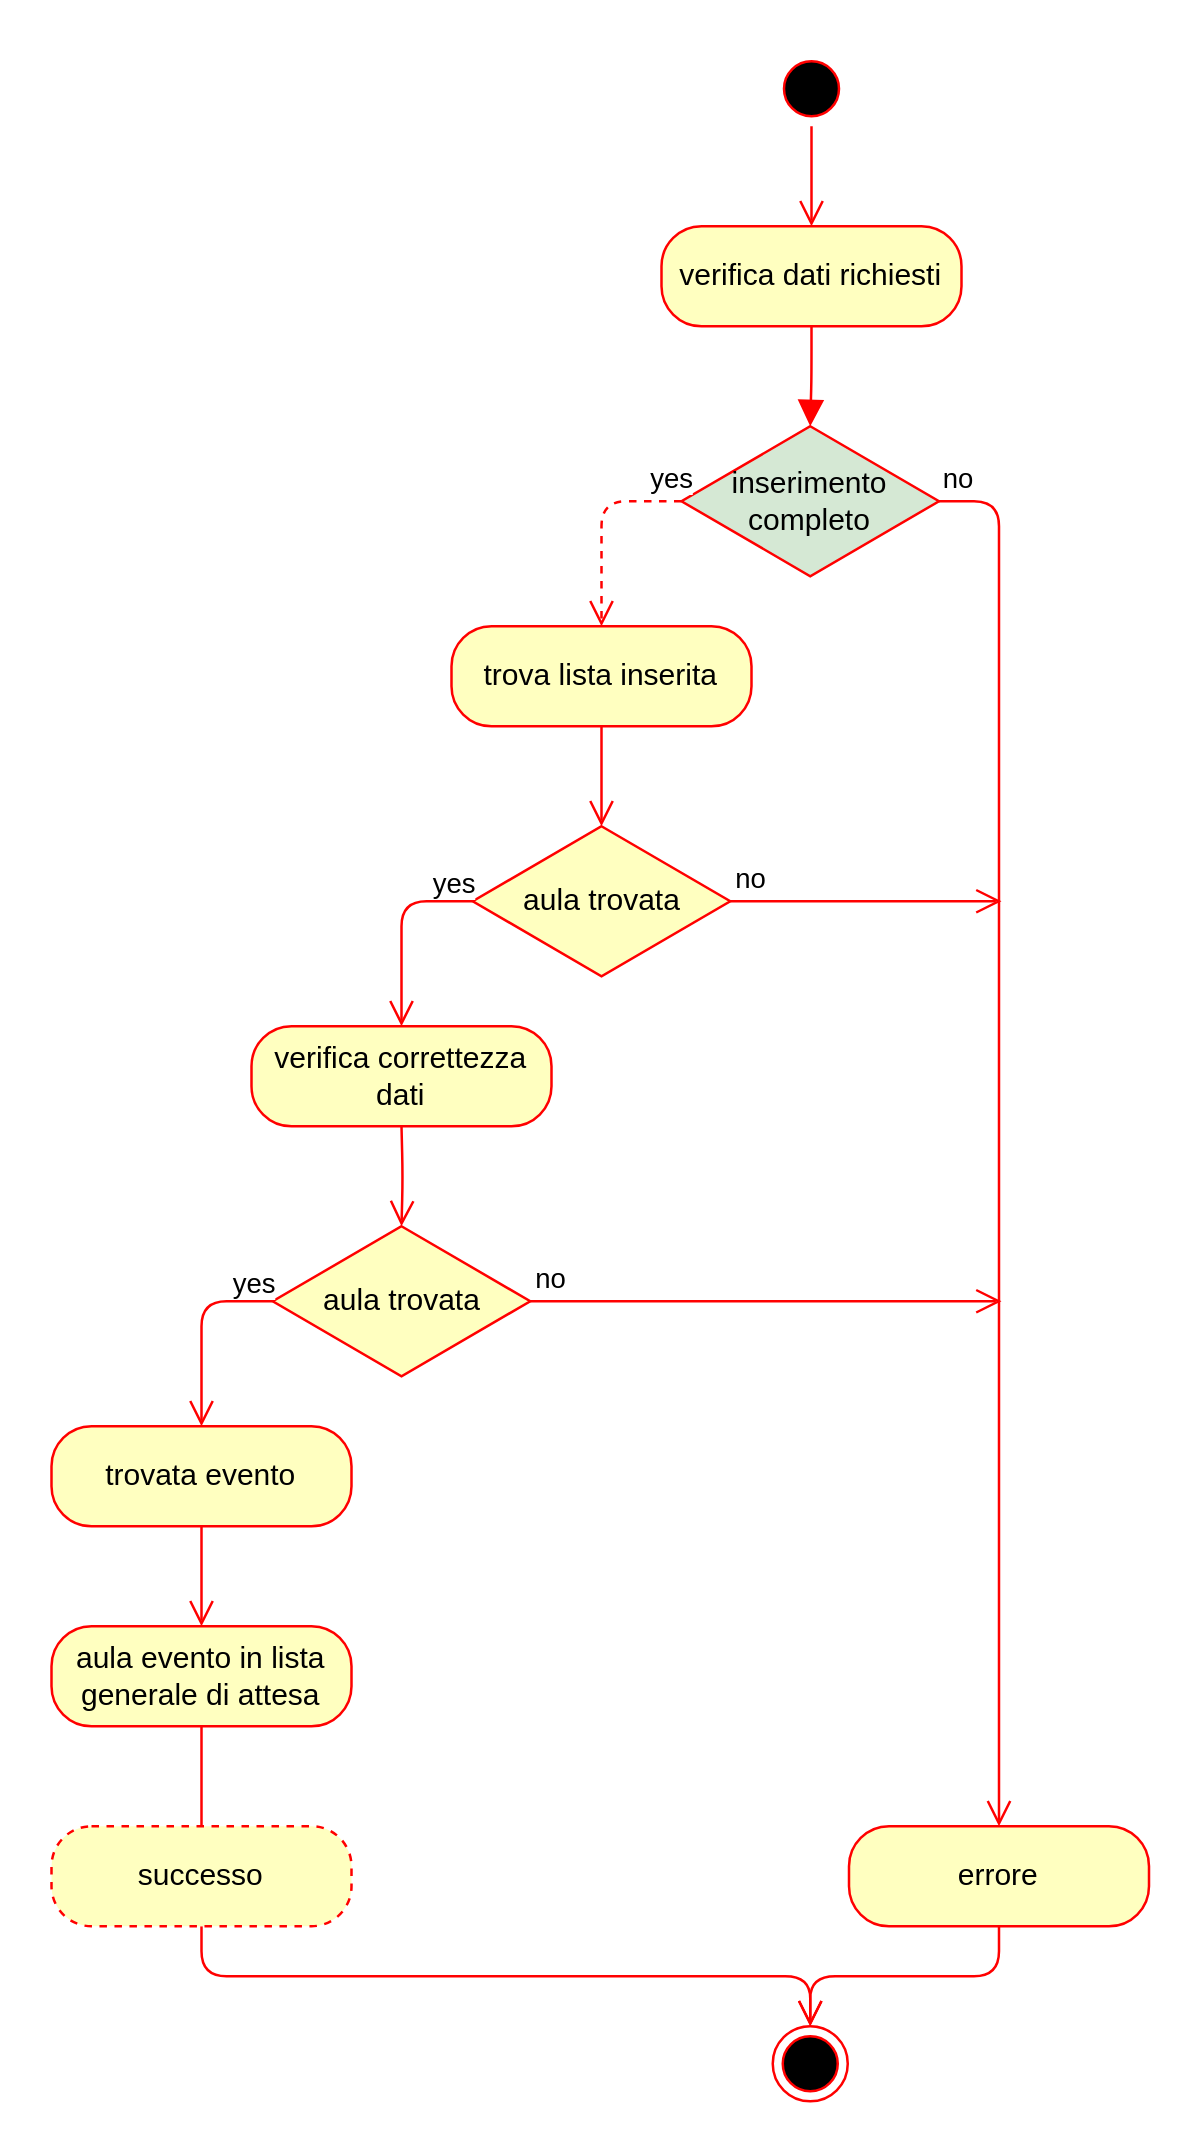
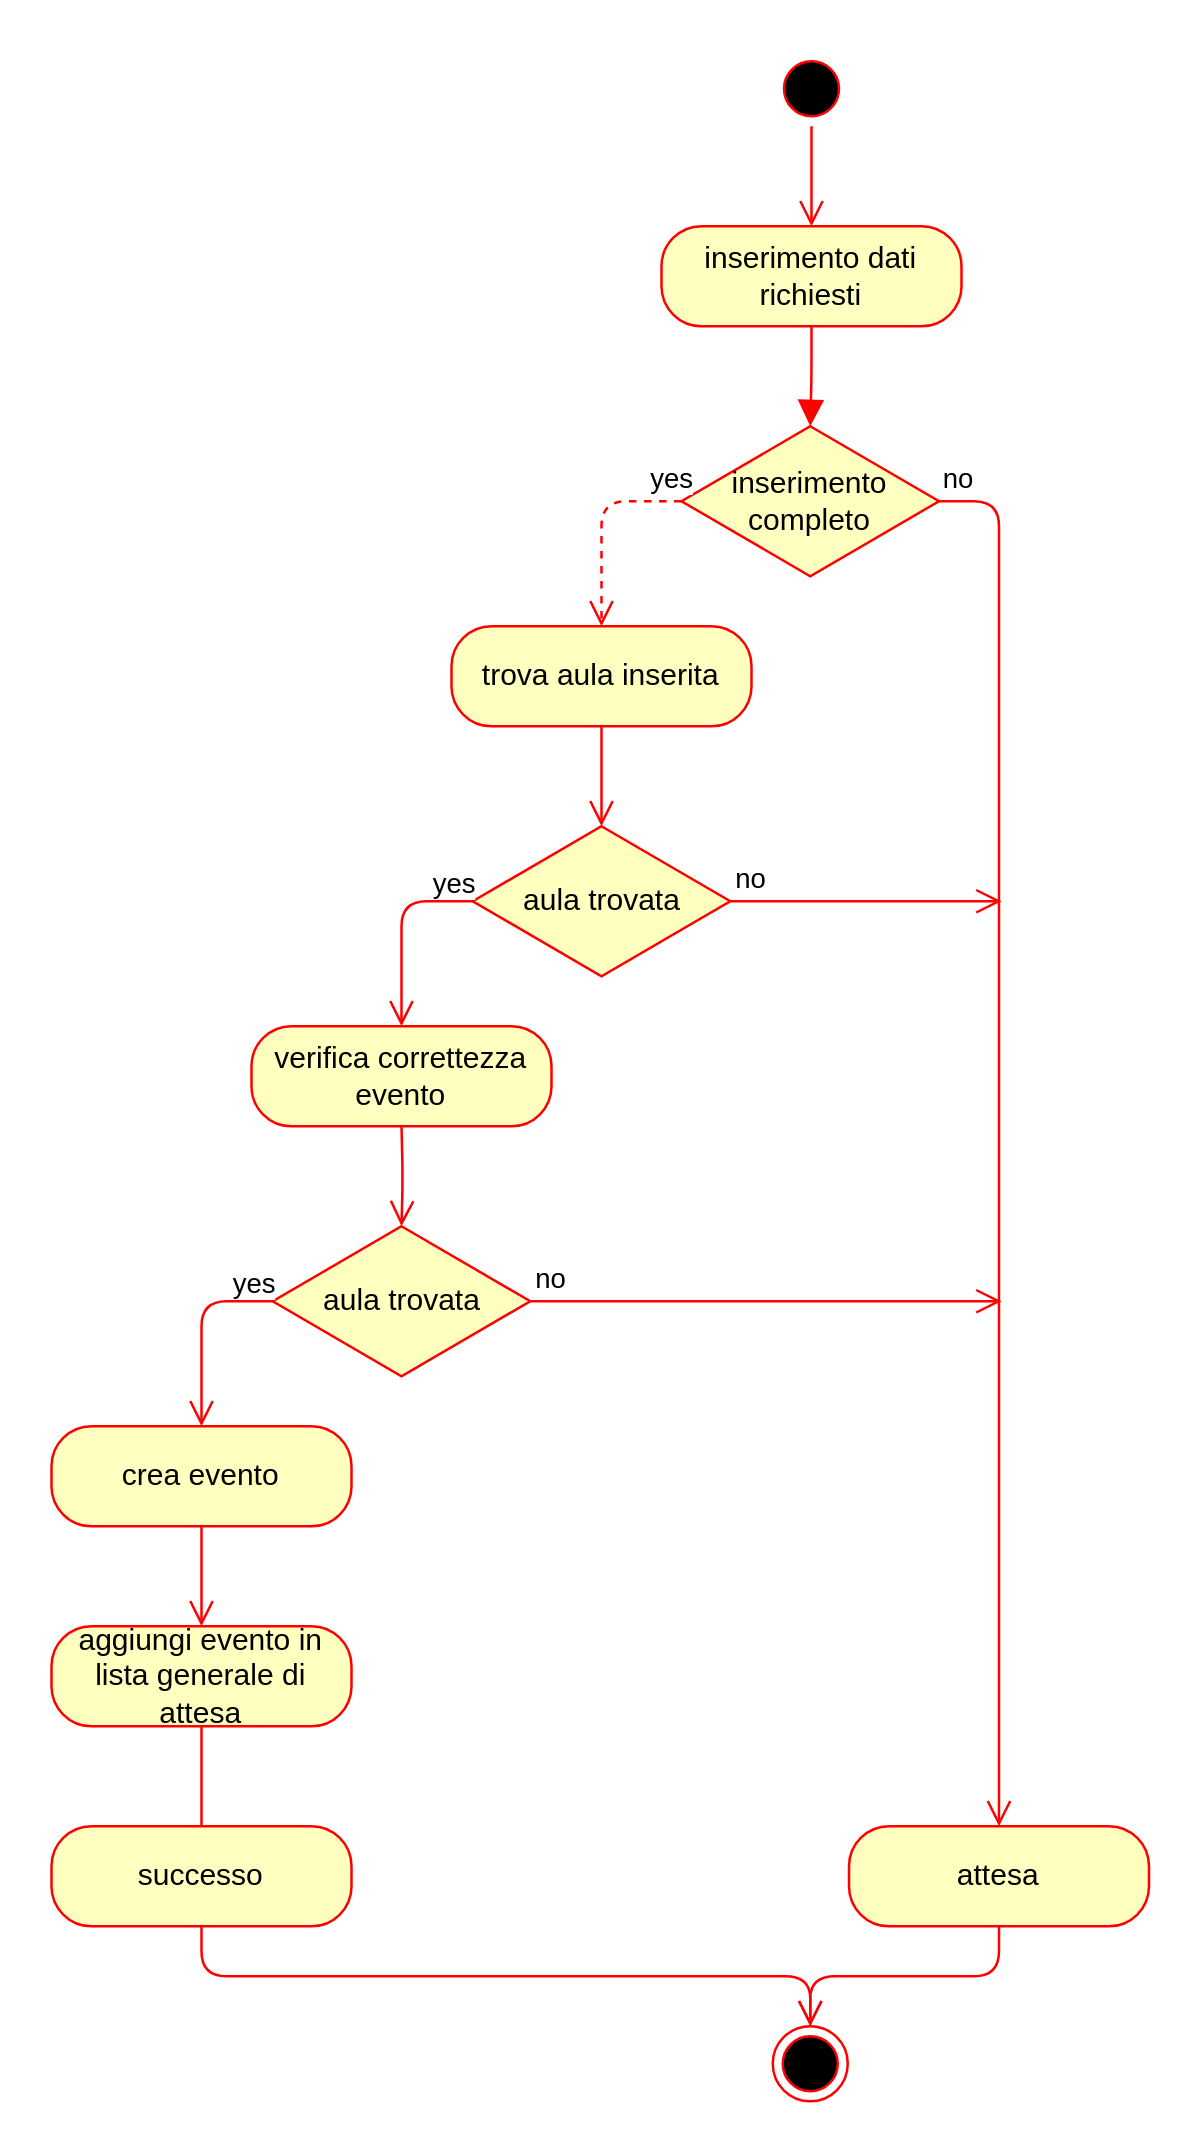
node "verifica dati richiesti": label "verifica dati richiesti" -> "inserimento dati richiesti"
node "inserimento completo": fillcolor #d5e8d4 -> #ffffc0
node "trova lista inserita": label "trova lista inserita" -> "trova aula inserita"
node "verifica correttezza dati": label "verifica correttezza dati" -> "verifica correttezza evento"
node "trovata evento": label "trovata evento" -> "crea evento"
node "aula evento in lista generale di attesa": label "aula evento in lista generale di attesa" -> "aggiungi evento in lista generale di attesa"
node "successo": style dashed -> solid
node "errore": label "errore" -> "attesa"
